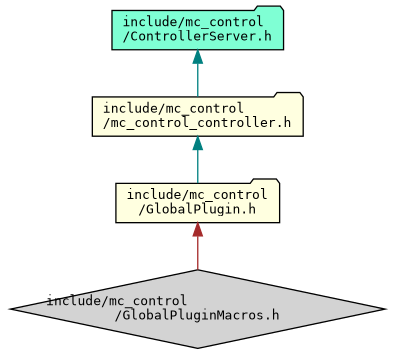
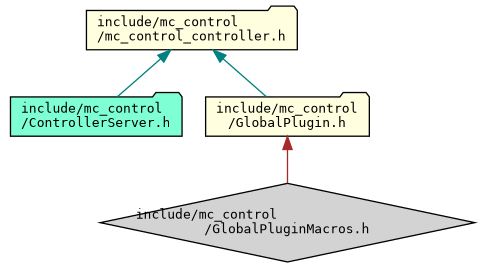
edge "include/mc_control /mc_control_controller.h" -> "include/mc_control /ControllerServer.h": reversed
